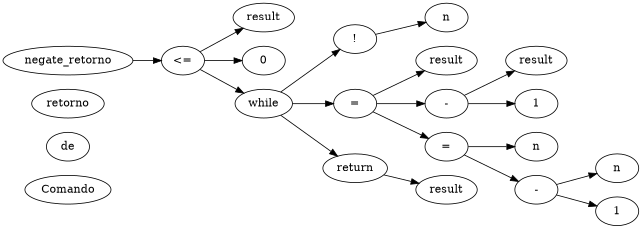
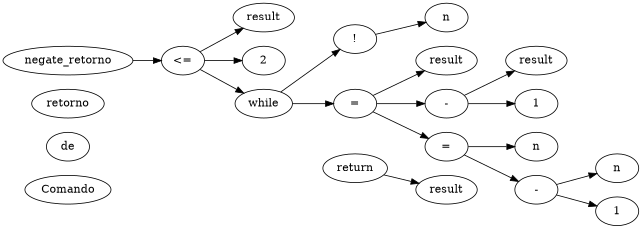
node "0": label "0" -> "2"
edge "while" -> "return": removed
